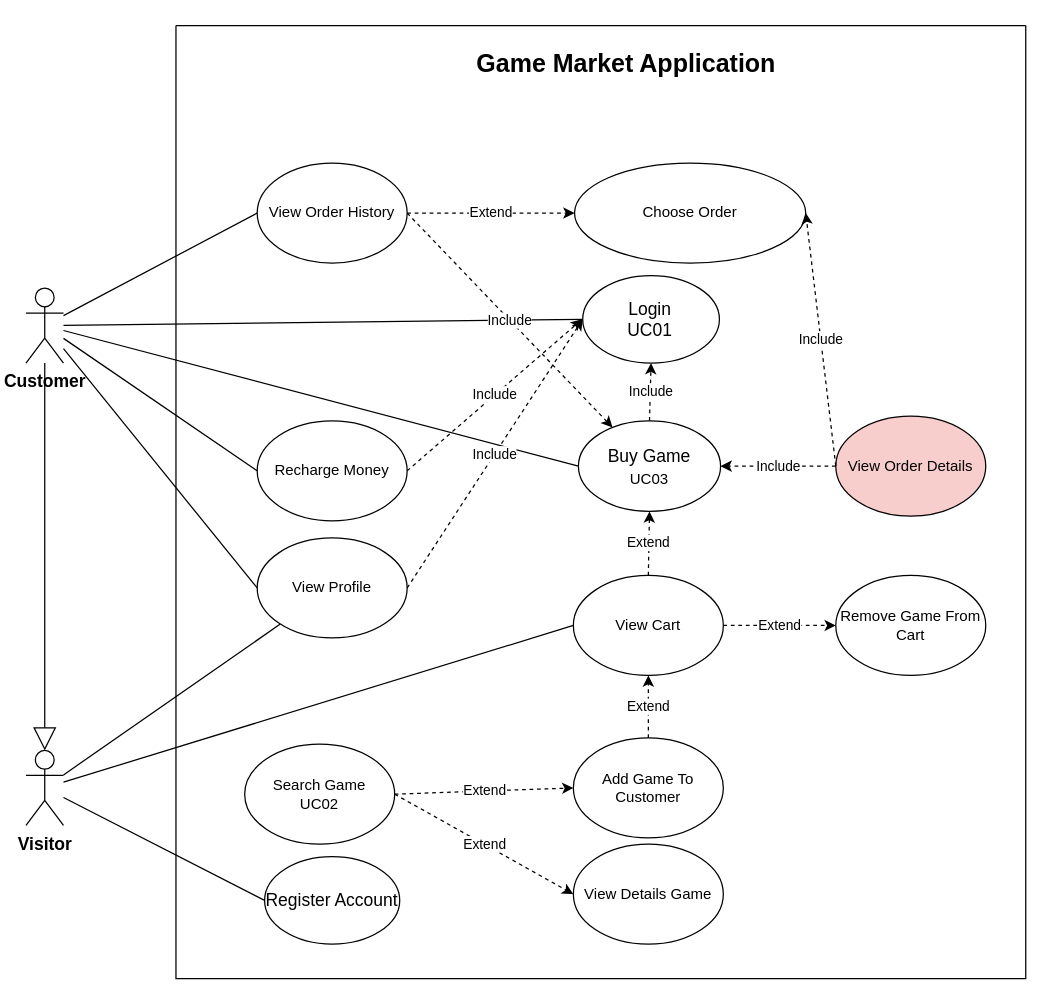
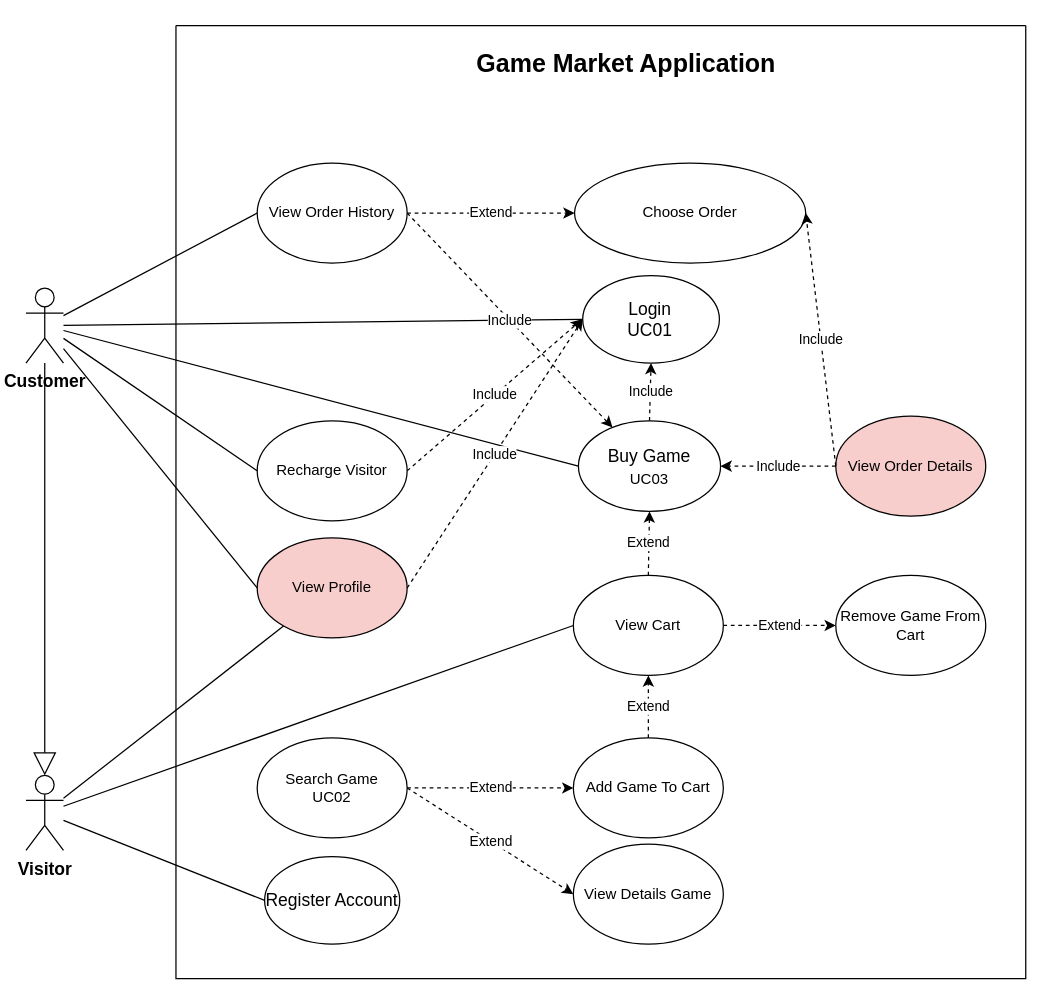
node "Recharge Money": label "Recharge Money" -> "Recharge Visitor"
node "View Profile": fillcolor #ffffff -> #f8cecc
node "Visitor": moved (44, 788) -> (44, 813)
node "Add Game To Customer": label "Add Game To Customer" -> "Add Game To Cart"
node "Search Game UC02": moved (319, 794) -> (332, 788)
